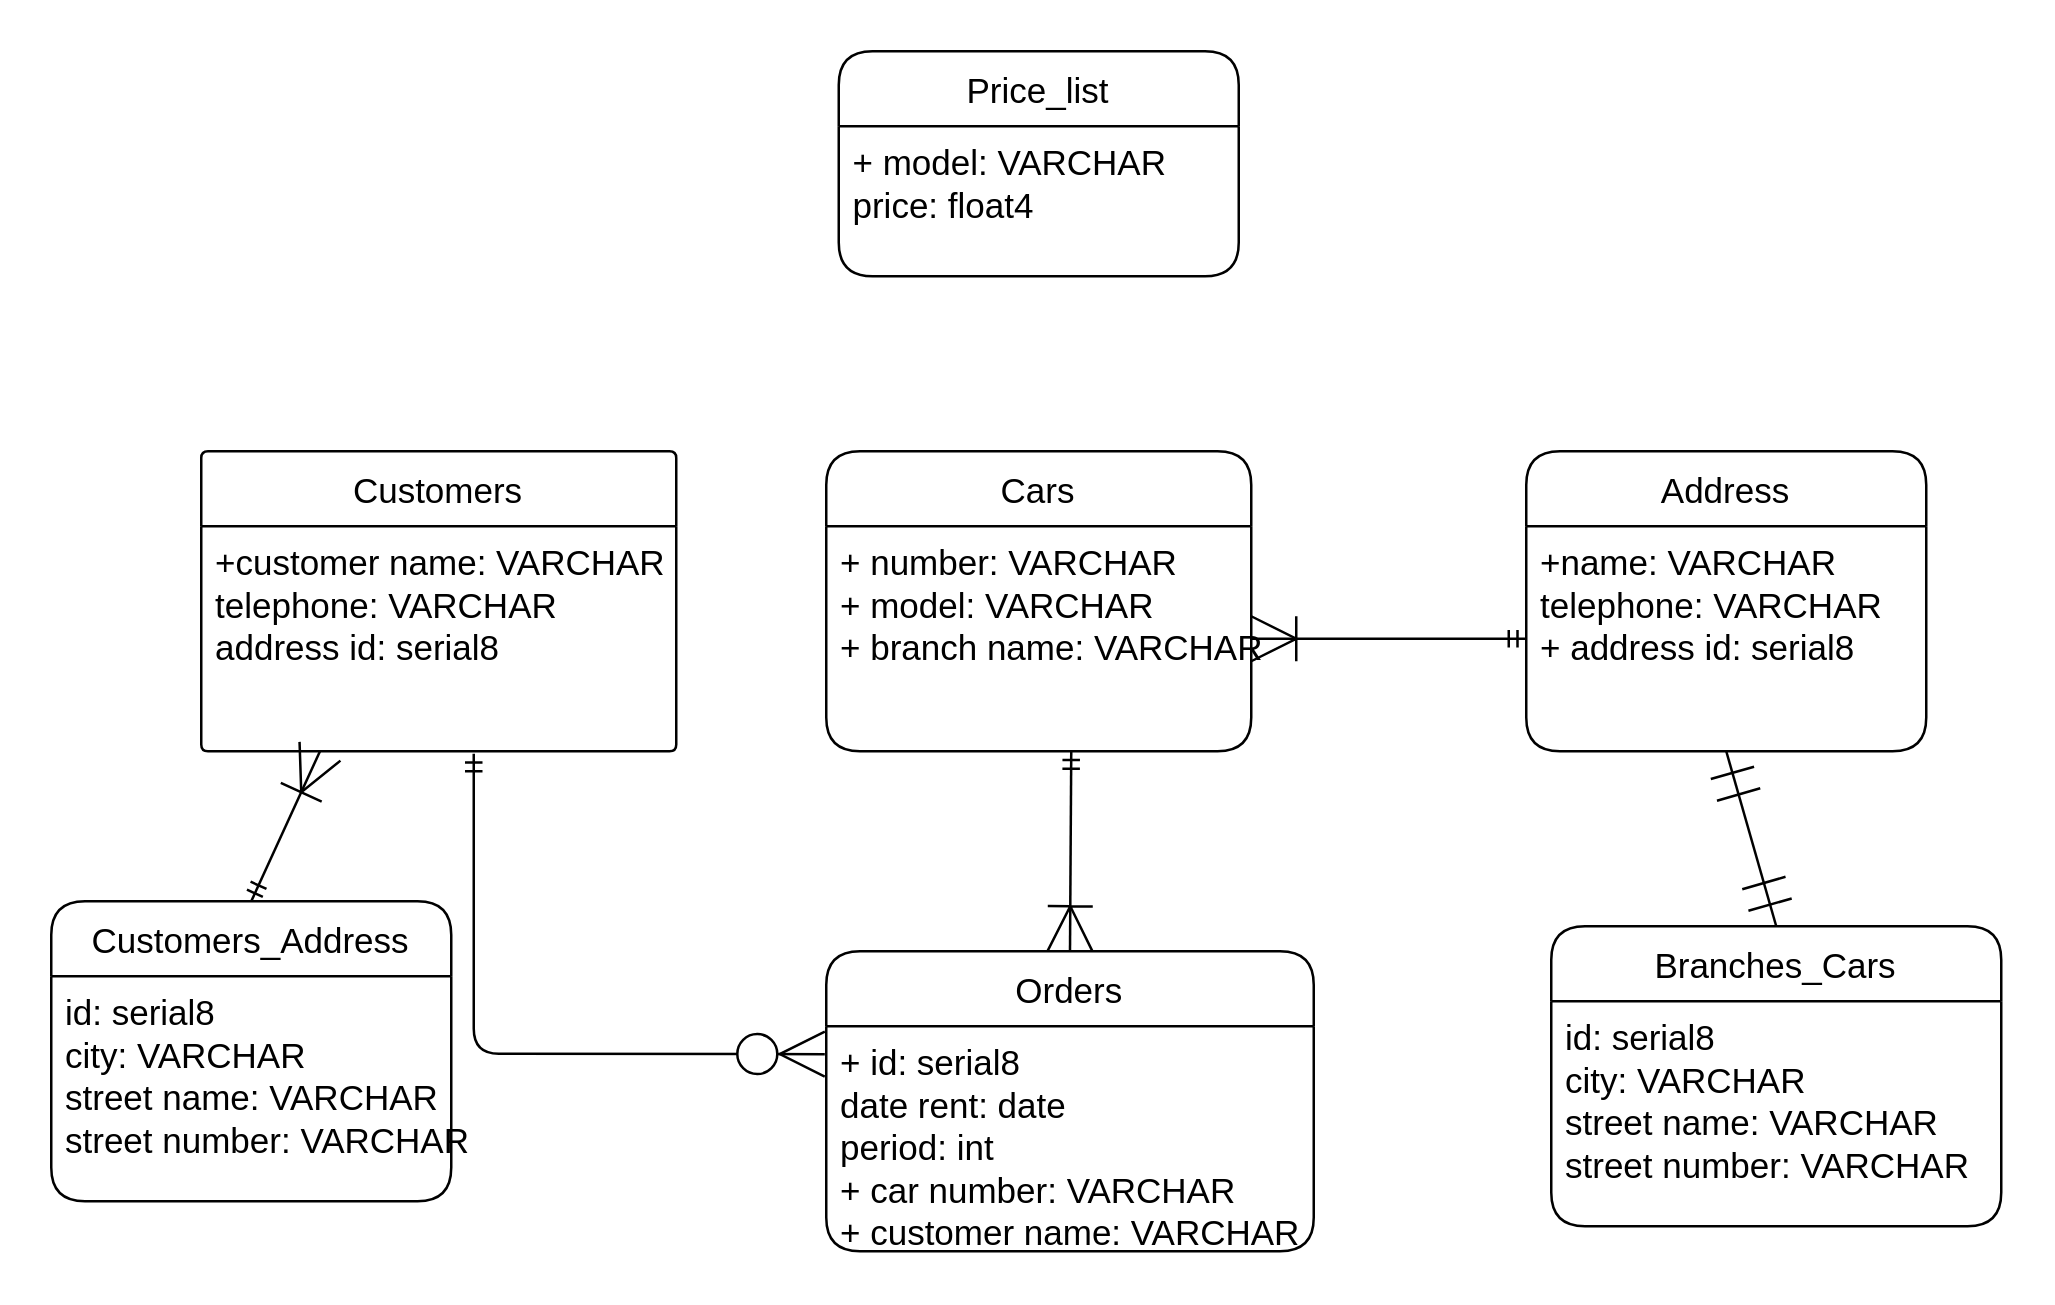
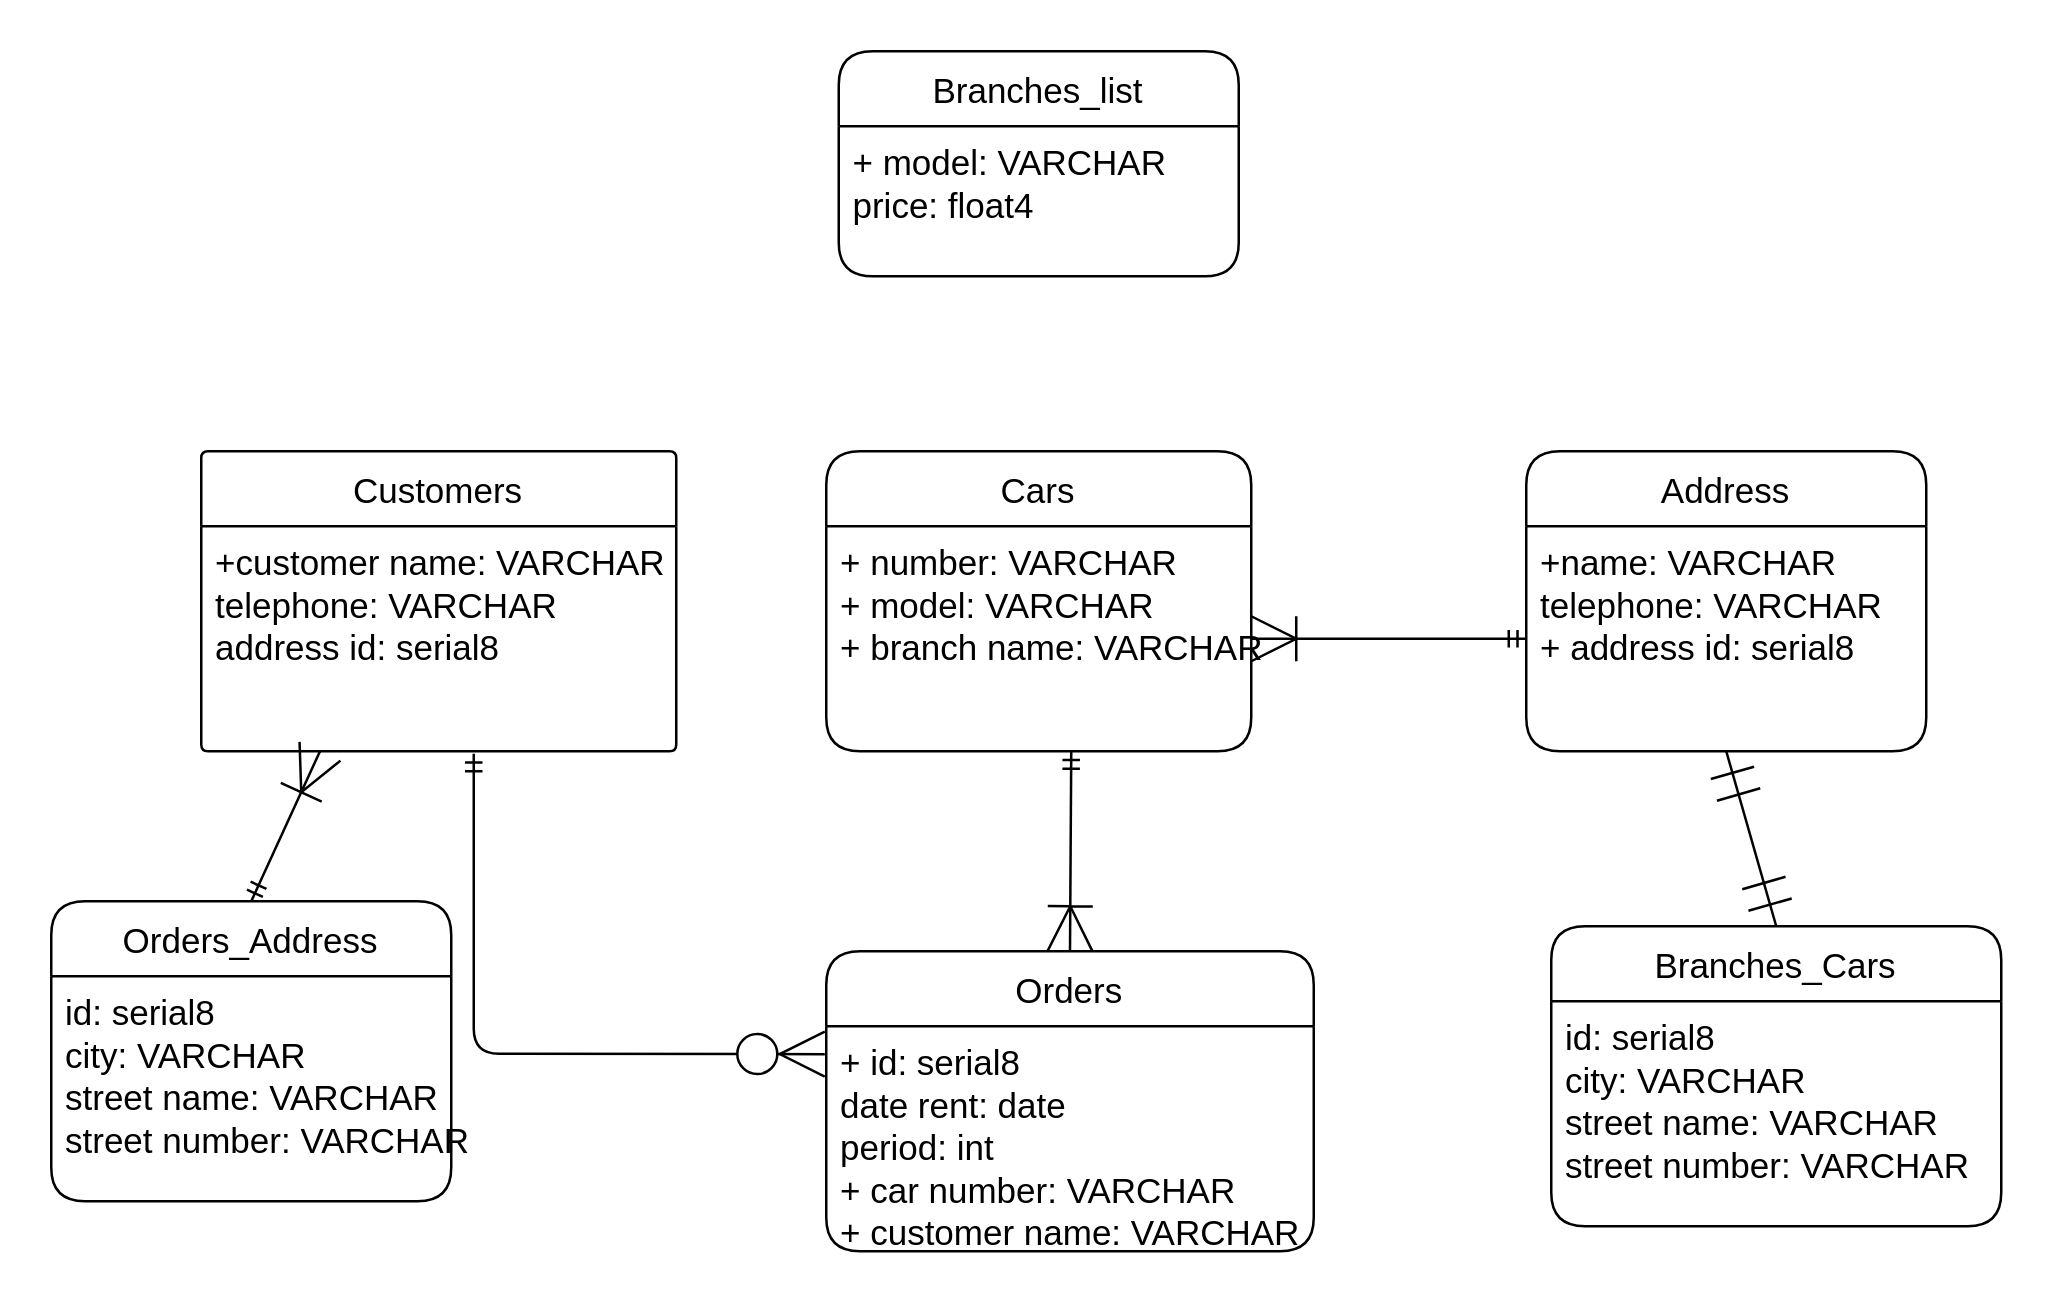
node "Price_list": label "Price_list" -> "Branches_list"
node "Customers_Address": label "Customers_Address" -> "Orders_Address"
